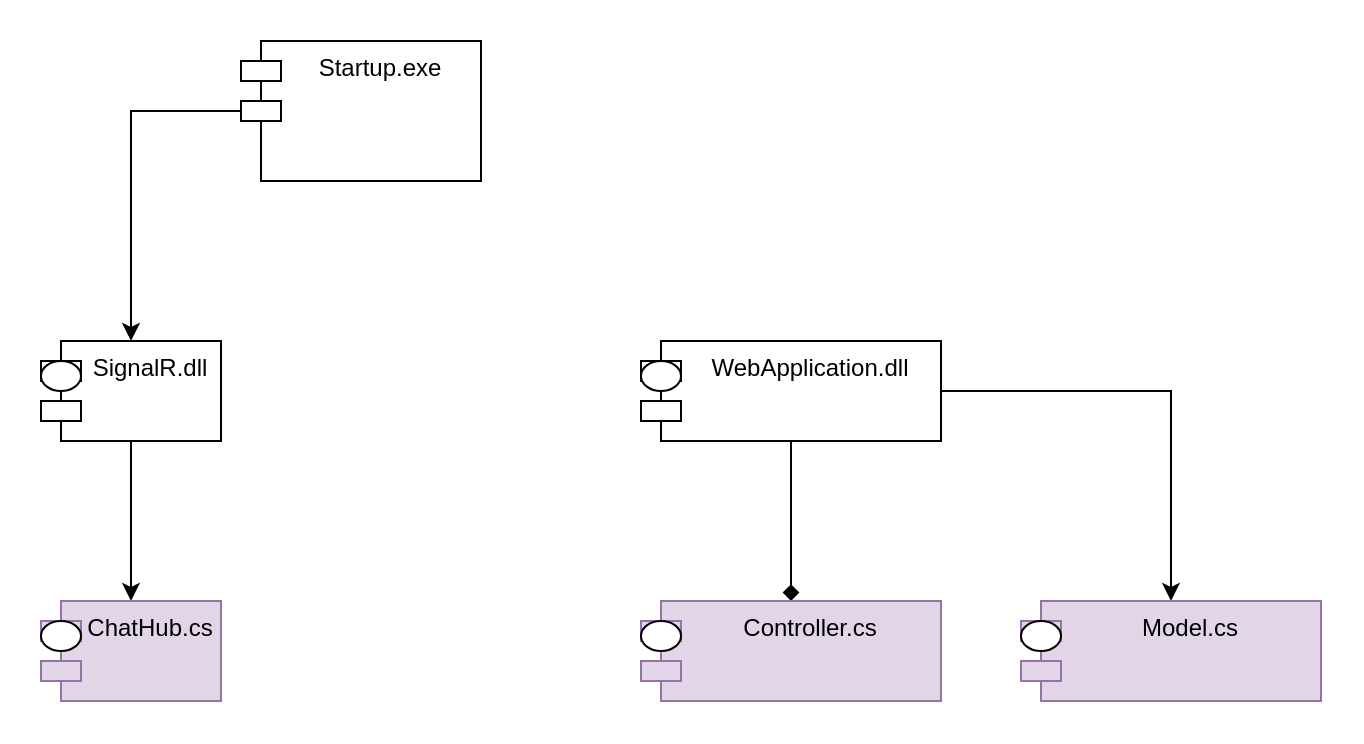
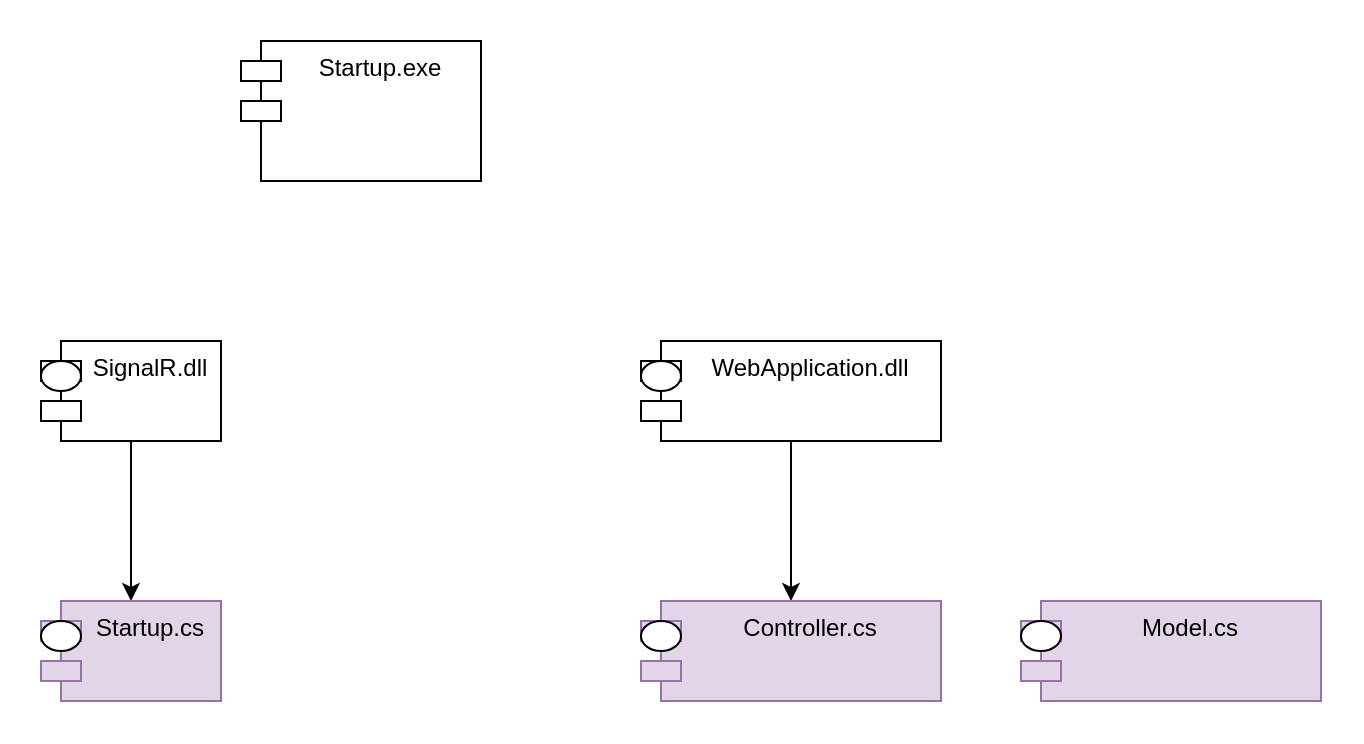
edge "Startup.exe" -> "SignalR.dll": removed
edge "WebApplication.dll" -> "Model.cs": removed
edge "WebApplication.dll" -> "Controller.cs": arrowhead diamond -> classic
node "ChatHub.cs": label "ChatHub.cs" -> "Startup.cs"
